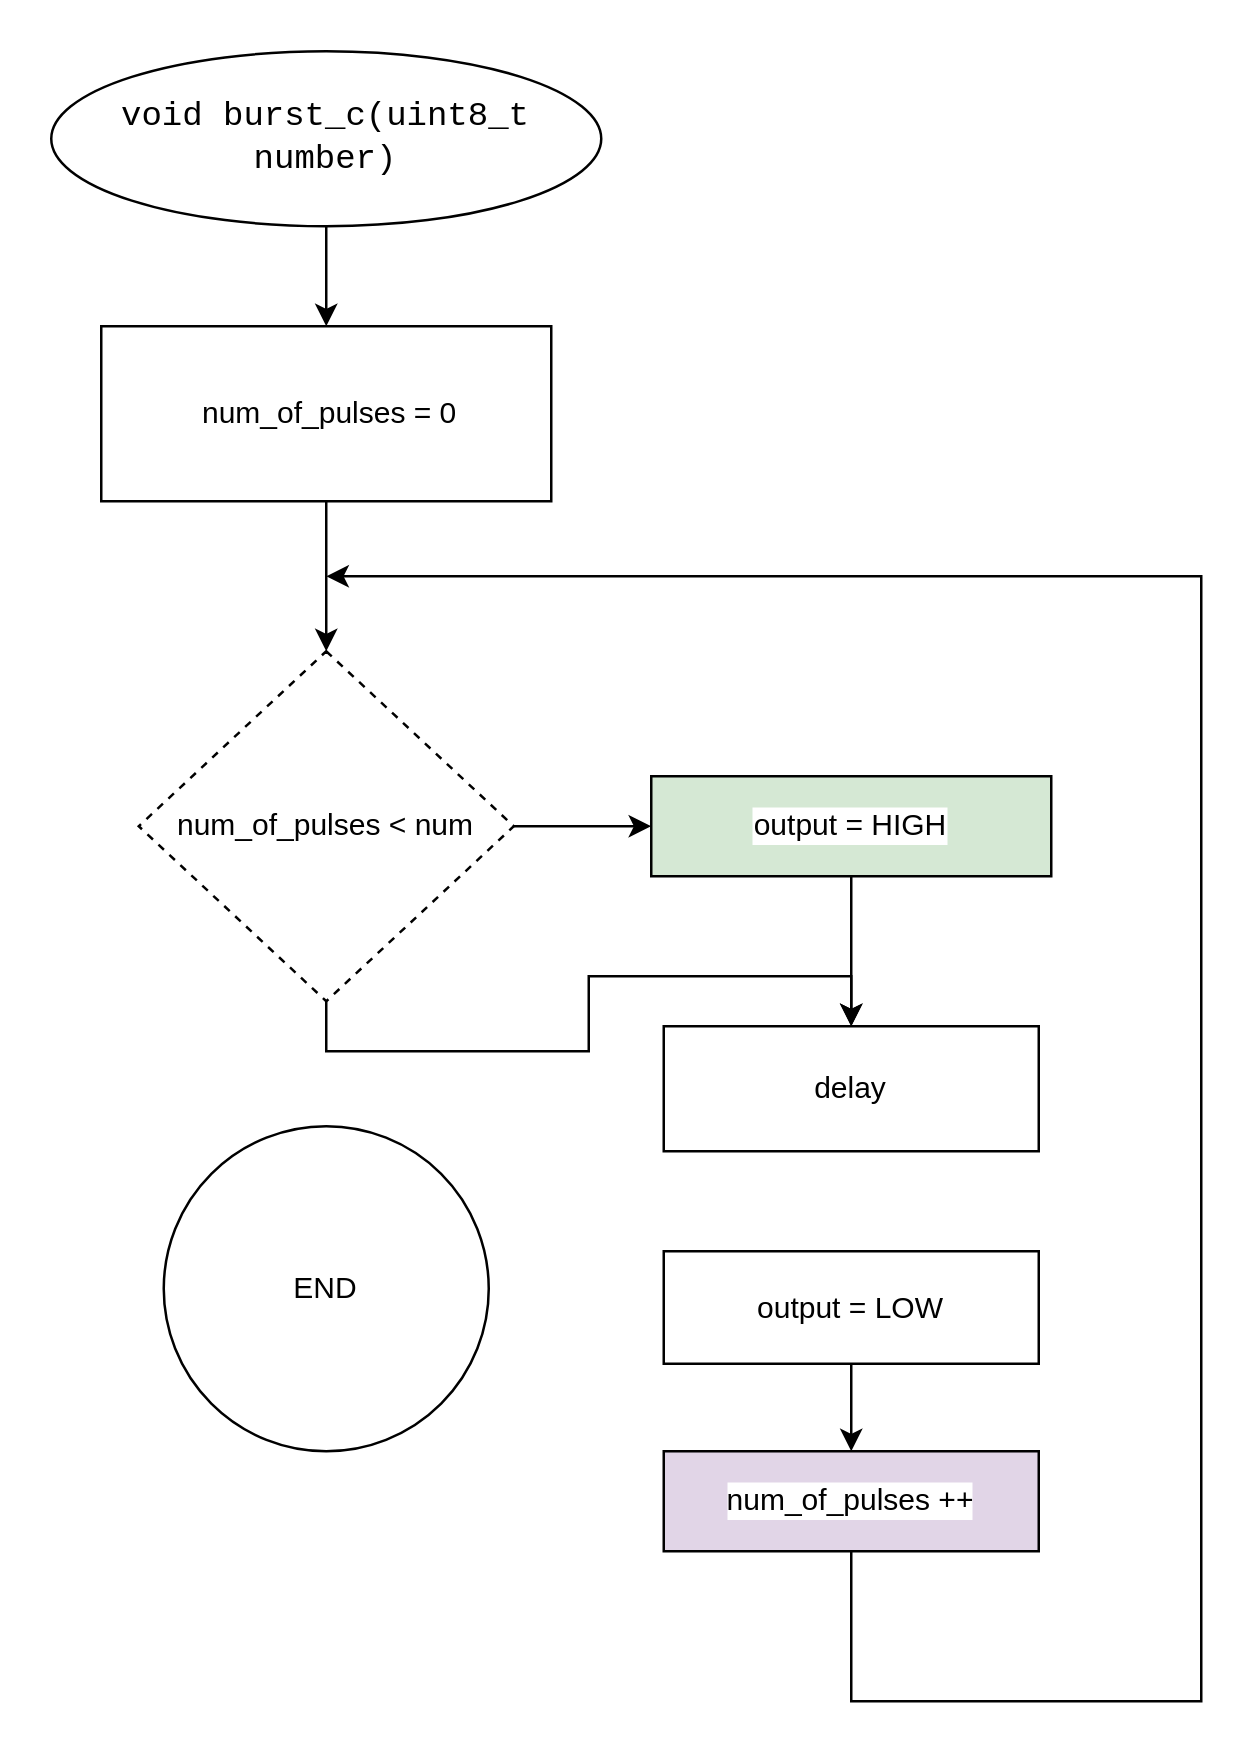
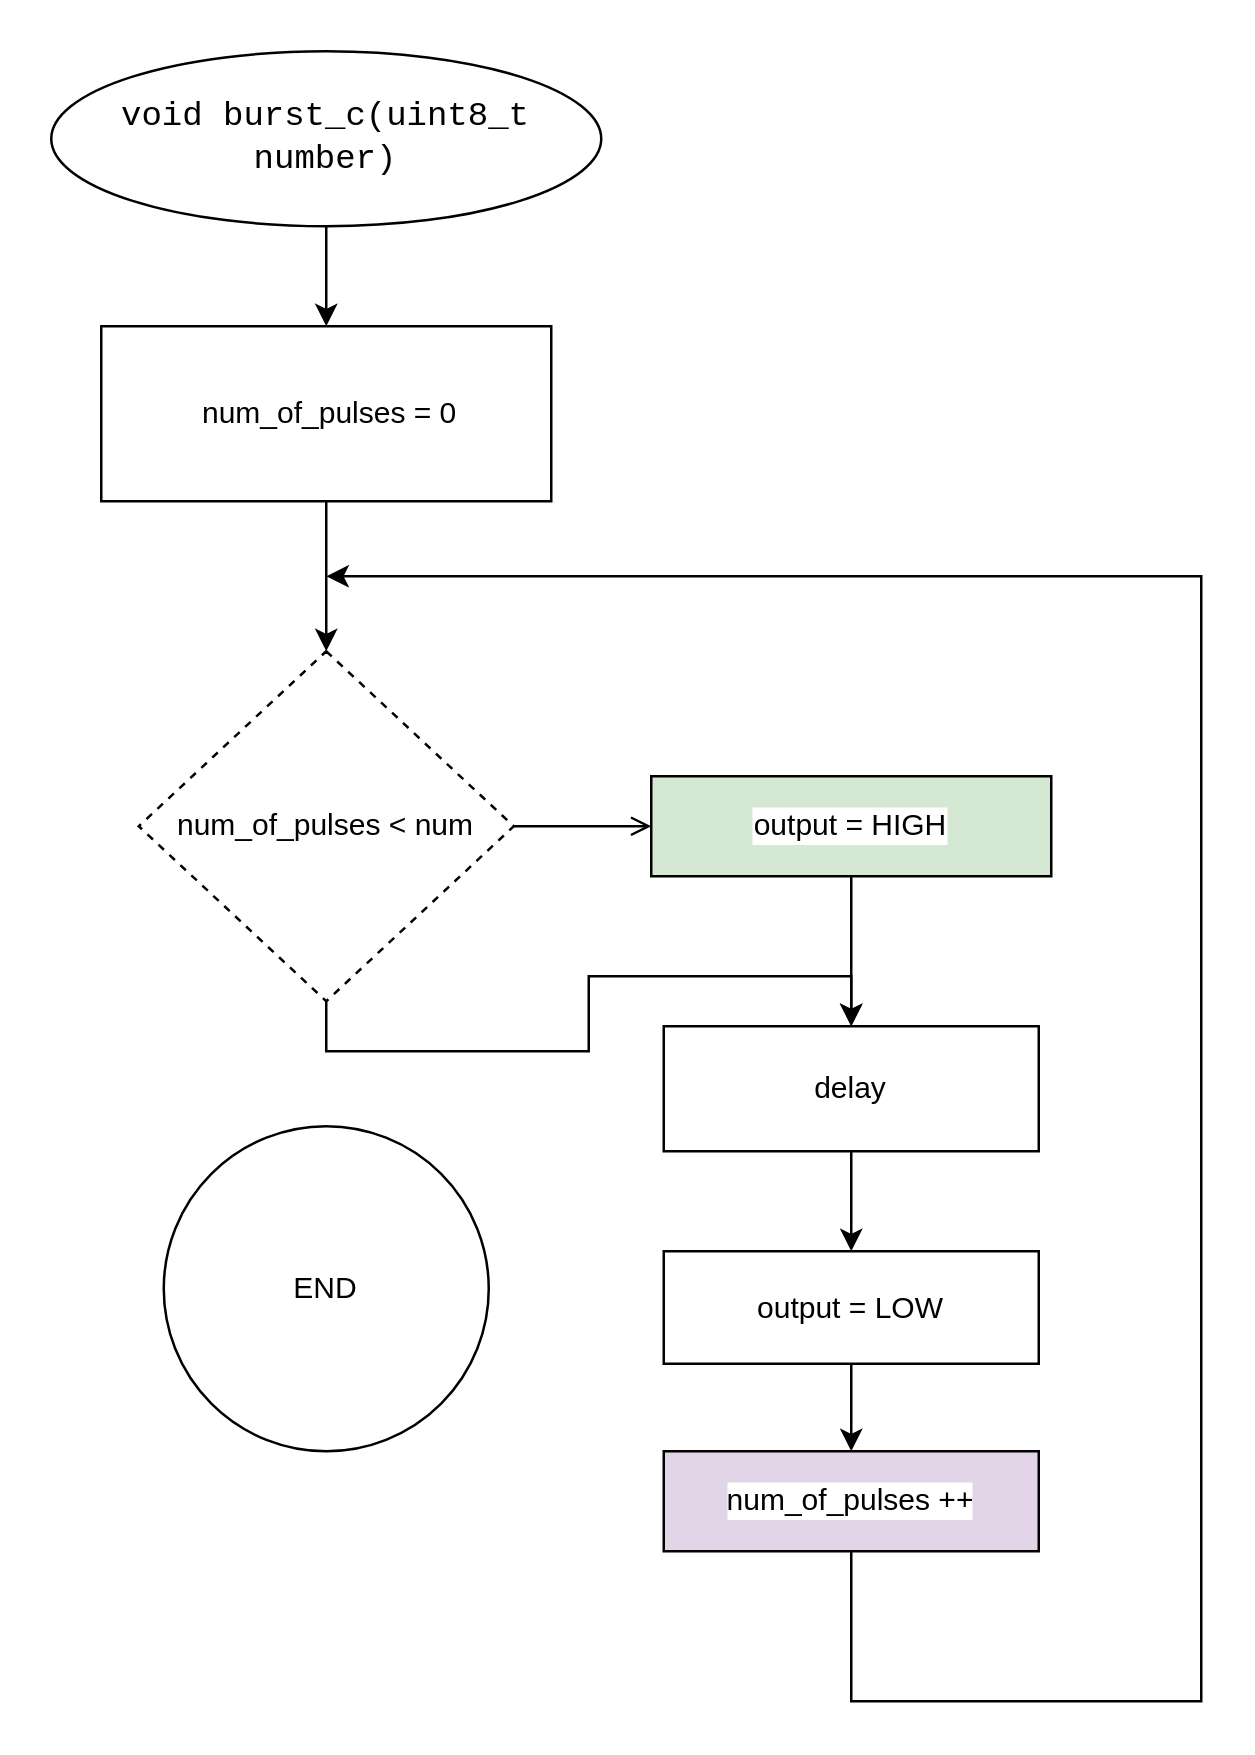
edge "num_of_pulses < num" -> "output = HIGH": arrowhead classic -> open
edge "delay" -> "output = LOW": added
